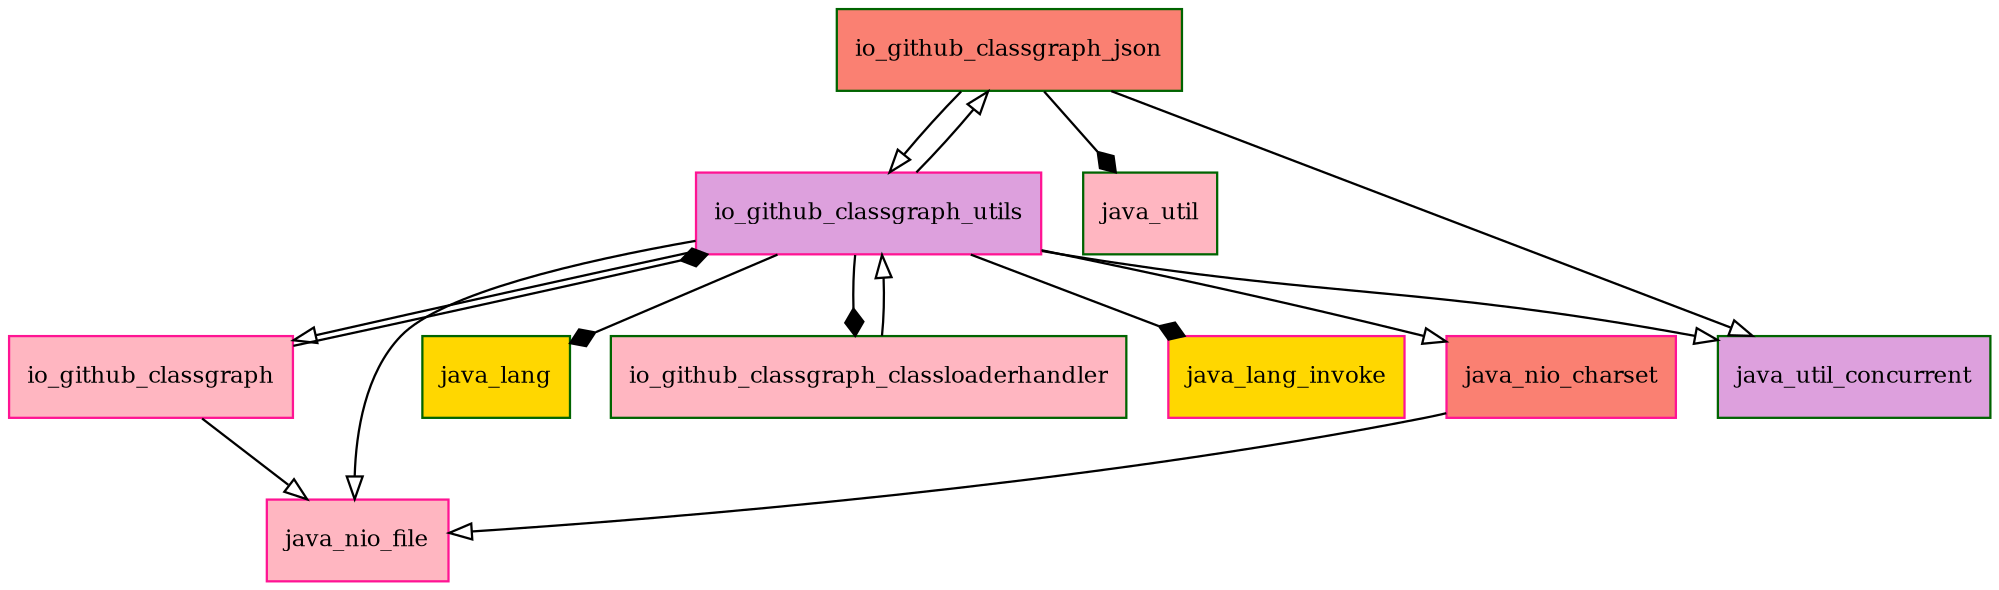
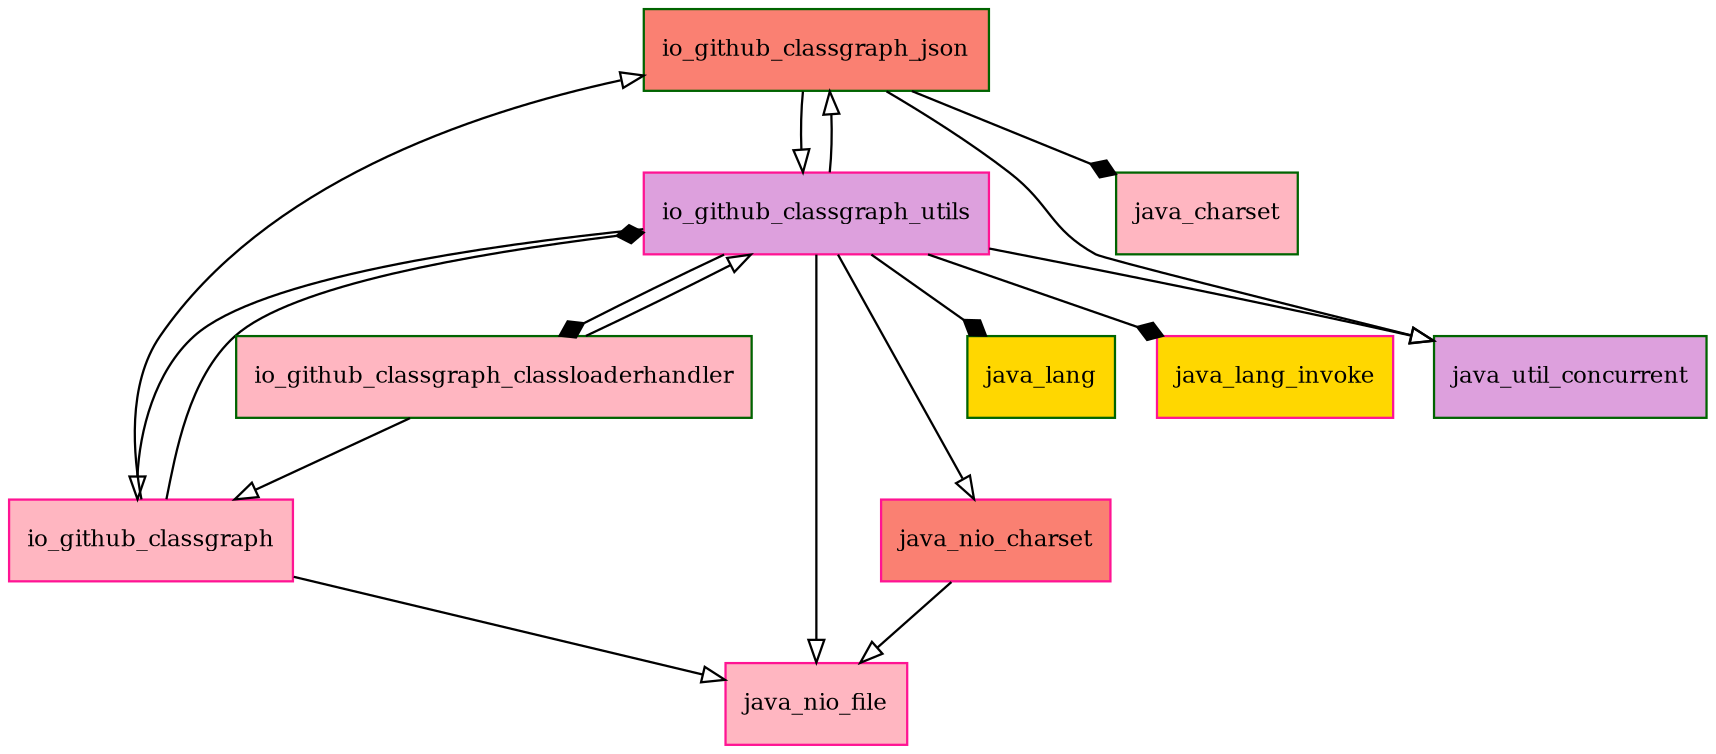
edge "io_github_classgraph" -> "io_github_classgraph_json": added
node "java_util": label "java_util" -> "java_charset"
edge "io_github_classgraph_classloaderhandler" -> "io_github_classgraph": added
